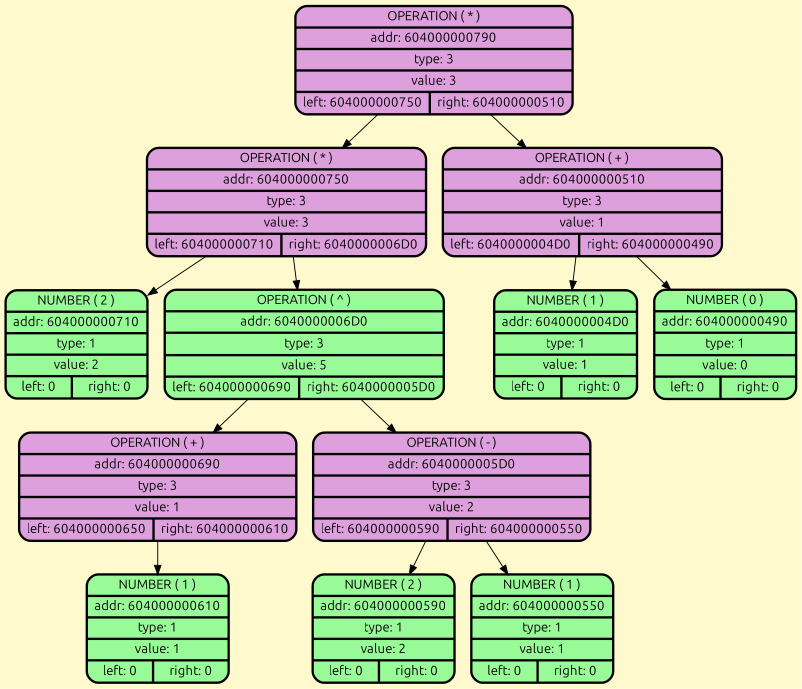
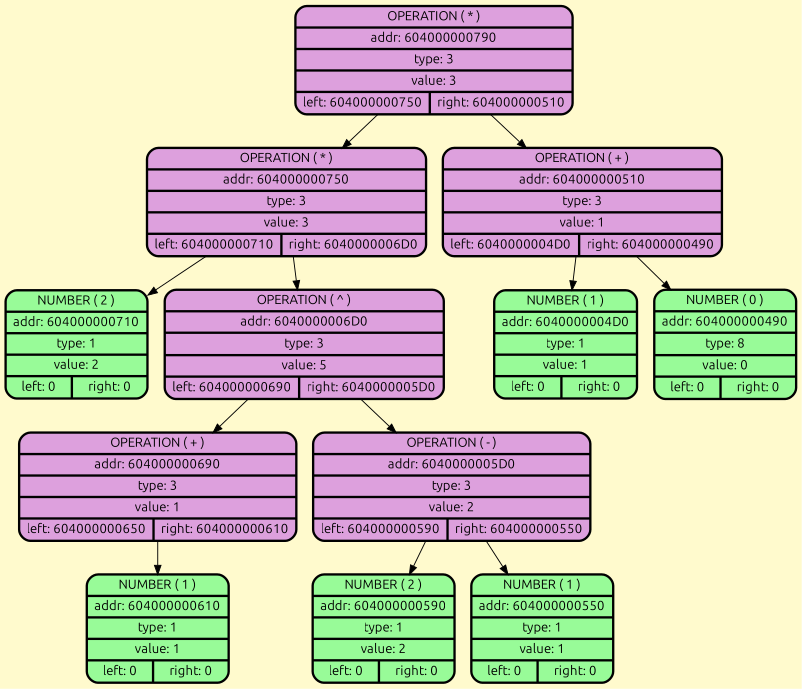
node "NUMBER ( 0 )": text "type: 1" -> "type: 8"
node "OPERATION ( ^ )": fillcolor palegreen -> plum
